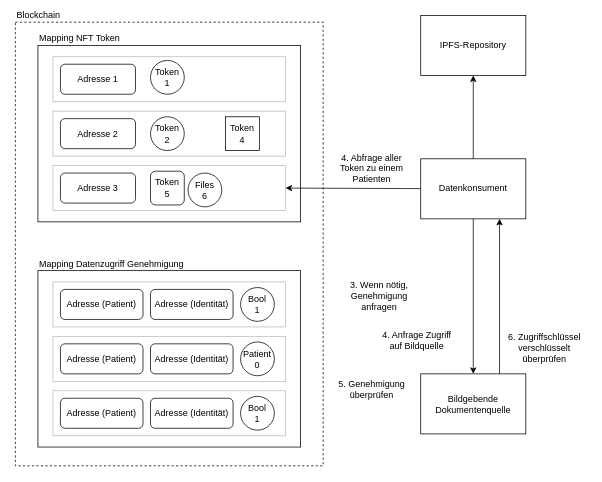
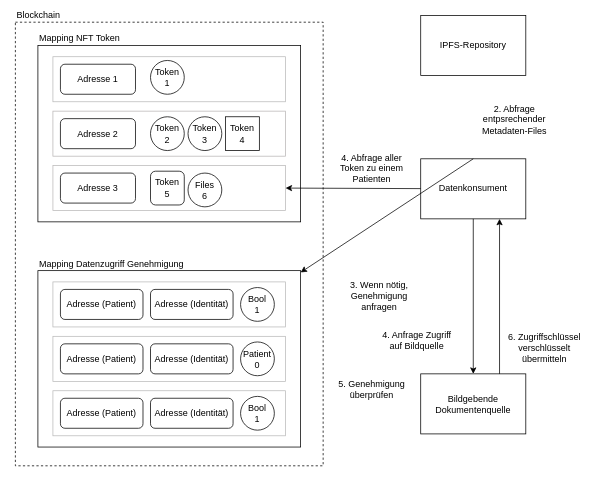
edge "Datenkonsument" -> "IPFS-Repository": now "Datenkonsument" -> "Mapping Datenzugriff Genehmigung"
node "2. Abfrage entpsrechender Metadaten-Files": added
node "Token 3": added
node "6. Zugriffschlüssel verschlüsselt überprüfen": label "6. Zugriffschlüssel verschlüsselt überprüfen" -> "6. Zugriffschlüssel verschlüsselt übermitteln"
